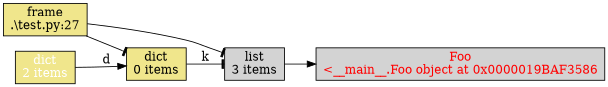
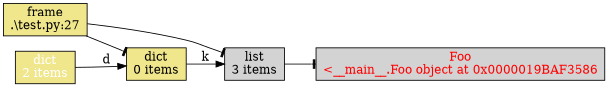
edge "dict 0 items" -> "list 3 items": arrowhead tee -> normal
edge "list 3 items" -> "Foo <__main__.Foo object at 0x0000019BAF3586": arrowhead normal -> tee
